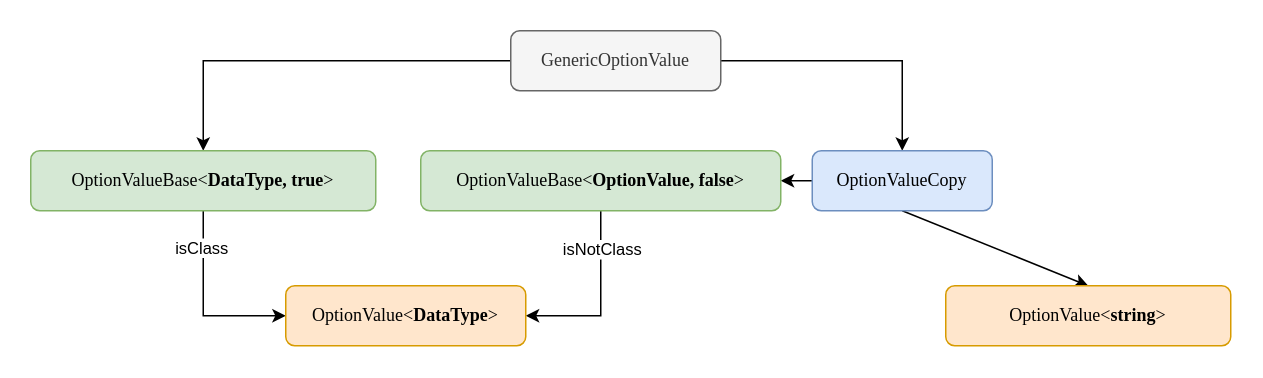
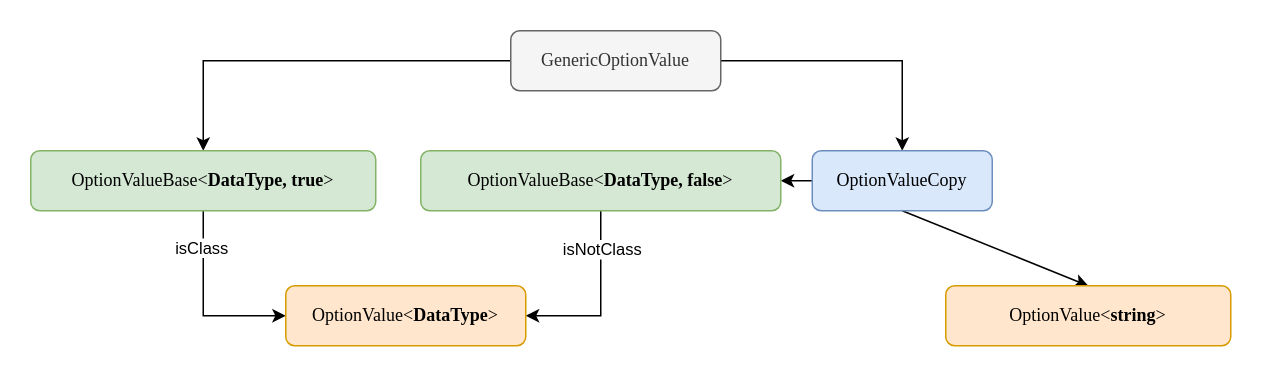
node "OptionValueBase<OptionValue, false>": label "OptionValueBase<OptionValue, false>" -> "OptionValueBase<DataType, false>"
